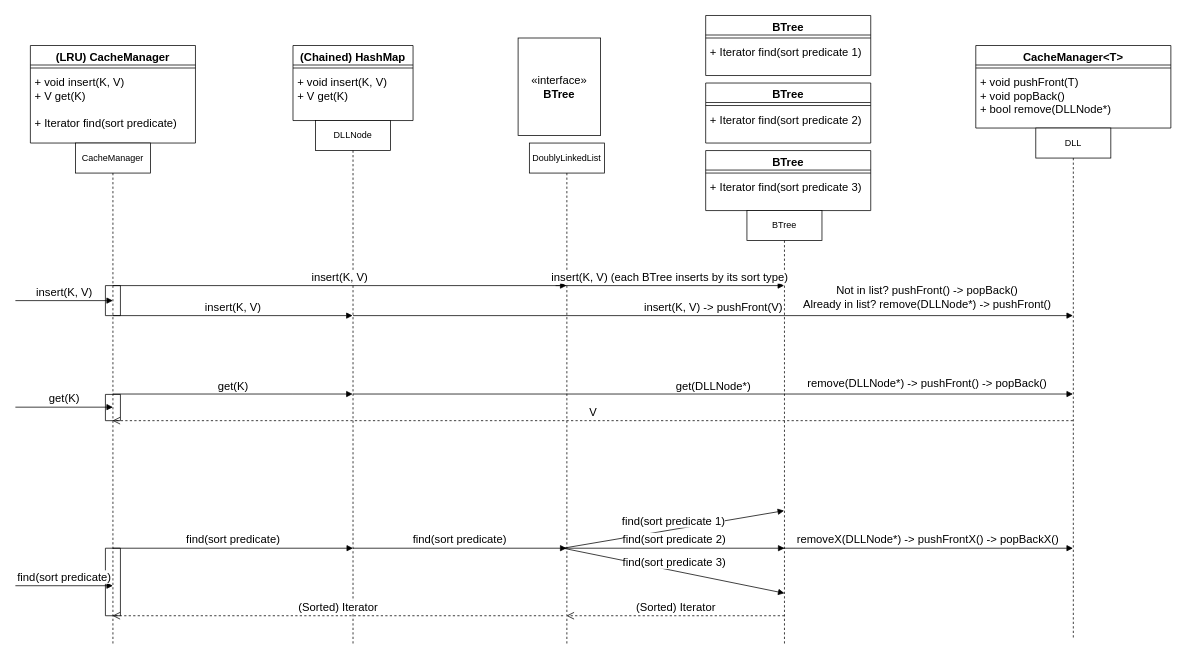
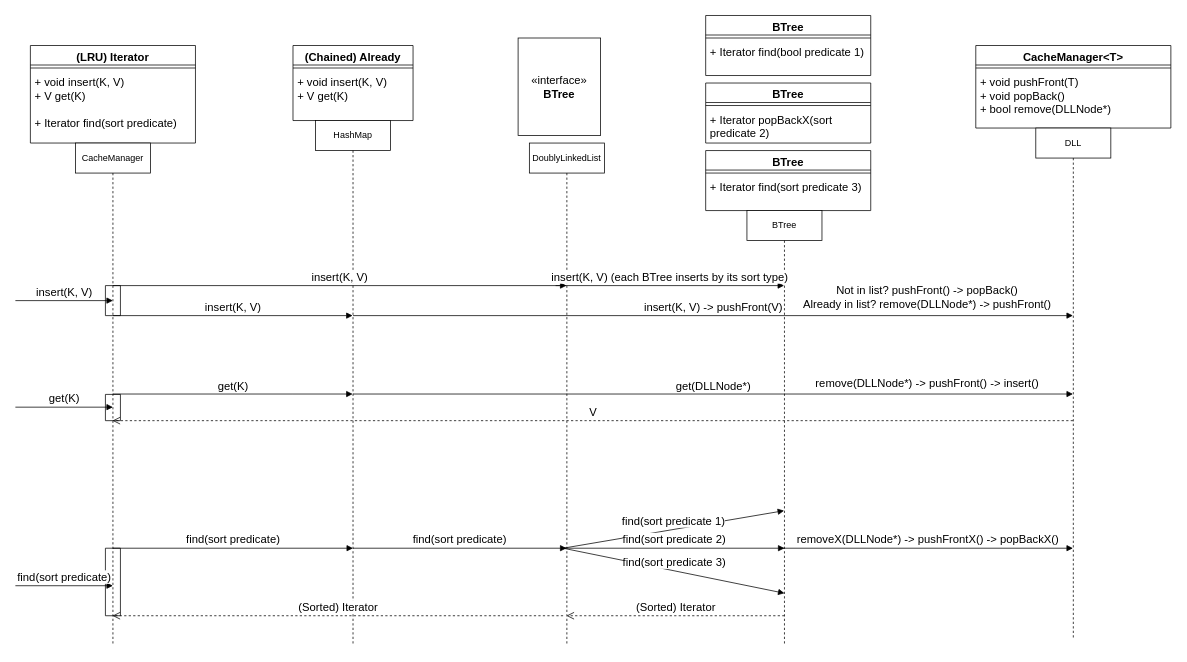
node "+ Iterator find(sort predicate 1)": label "+ Iterator find(sort predicate 1)" -> "+ Iterator find(bool predicate 1)"
node "(LRU) CacheManager": label "(LRU) CacheManager" -> "(LRU) Iterator"
node "(Chained) HashMap": label "(Chained) HashMap" -> "(Chained) Already"
node "+ Iterator find(sort predicate 2)": label "+ Iterator find(sort predicate 2)" -> "+ Iterator popBackX(sort predicate 2)"
node "DLLNode": label "DLLNode" -> "HashMap"
node "remove(DLLNode*) -> pushFront() -> popBack()": label "remove(DLLNode*) -> pushFront() -> popBack()" -> "remove(DLLNode*) -> pushFront() -> insert()"
